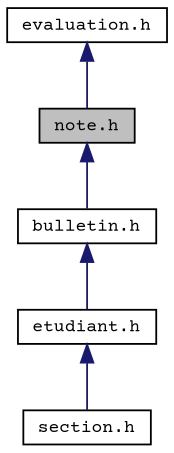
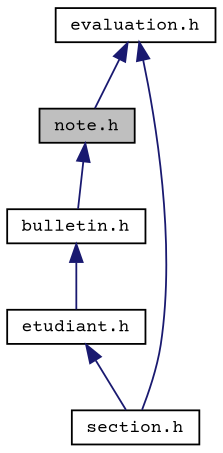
edge "section.h" -> "evaluation.h": added
